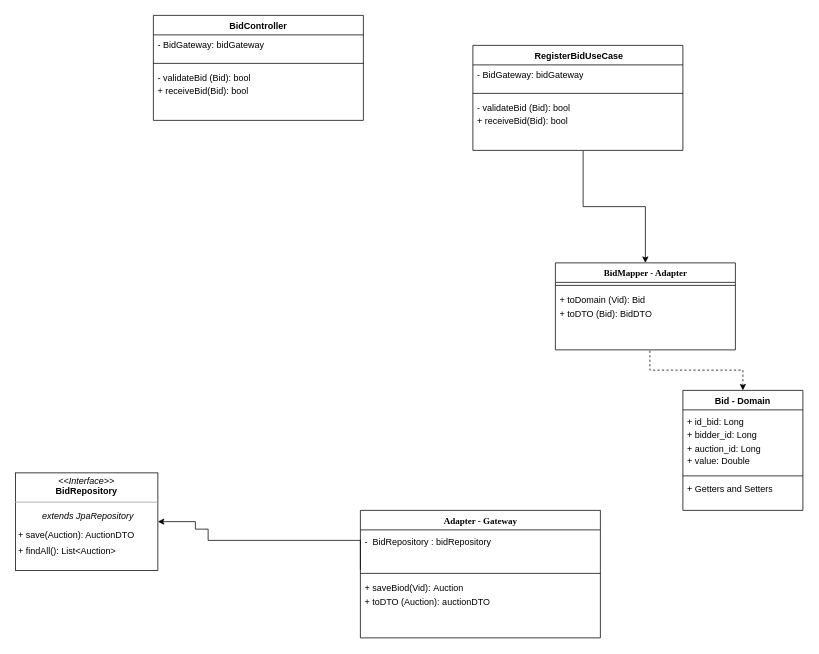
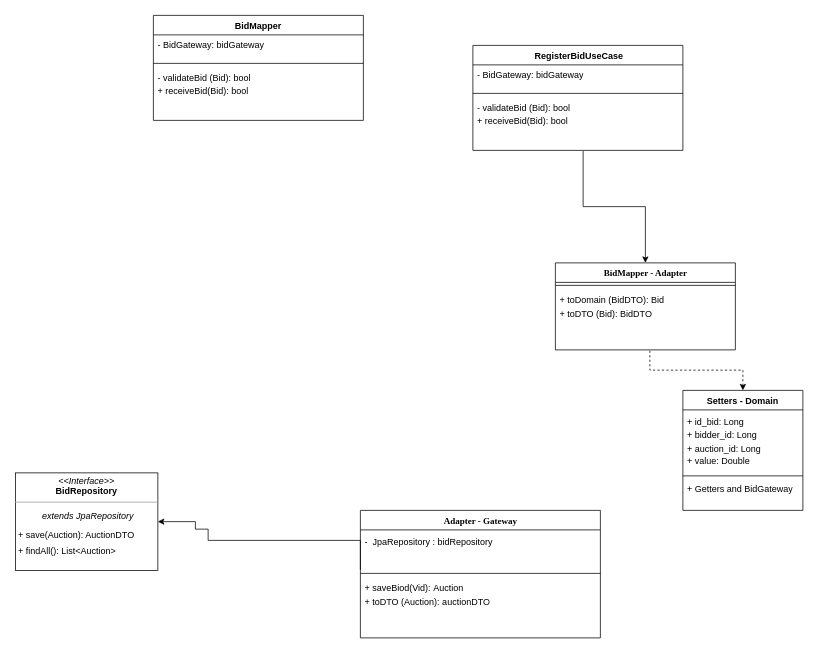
node "BidController": label "BidController" -> "BidMapper"
node "+ toDomain (Vid): Bid + toDTO (Bid): BidDTO": label "+ toDomain (Vid): Bid + toDTO (Bid): BidDTO" -> "+ toDomain (BidDTO): Bid + toDTO (Bid): BidDTO"
node "Bid - Domain": label "Bid - Domain" -> "Setters - Domain"
node "+ Getters and Setters": label "+ Getters and Setters" -> "+ Getters and BidGateway"
node "- BidRepository : bidRepository": label "- BidRepository : bidRepository" -> "- JpaRepository : bidRepository"
